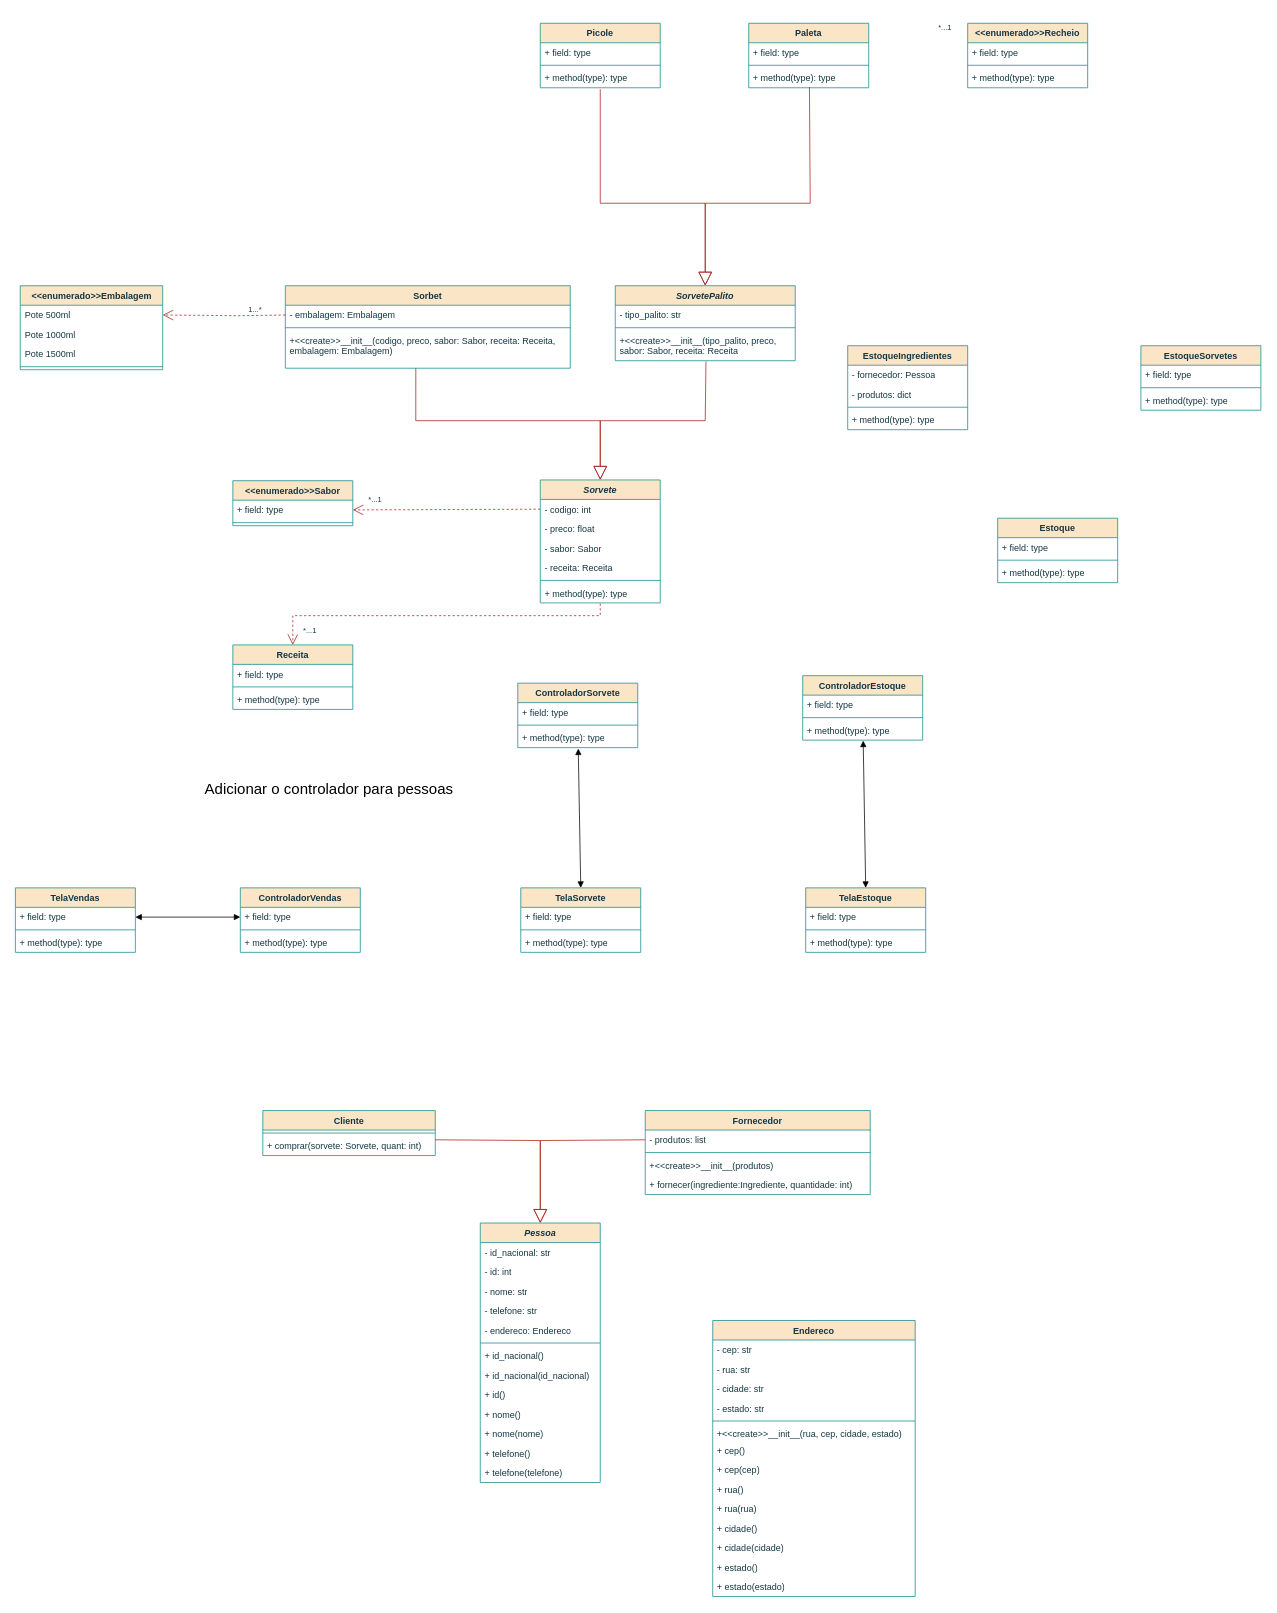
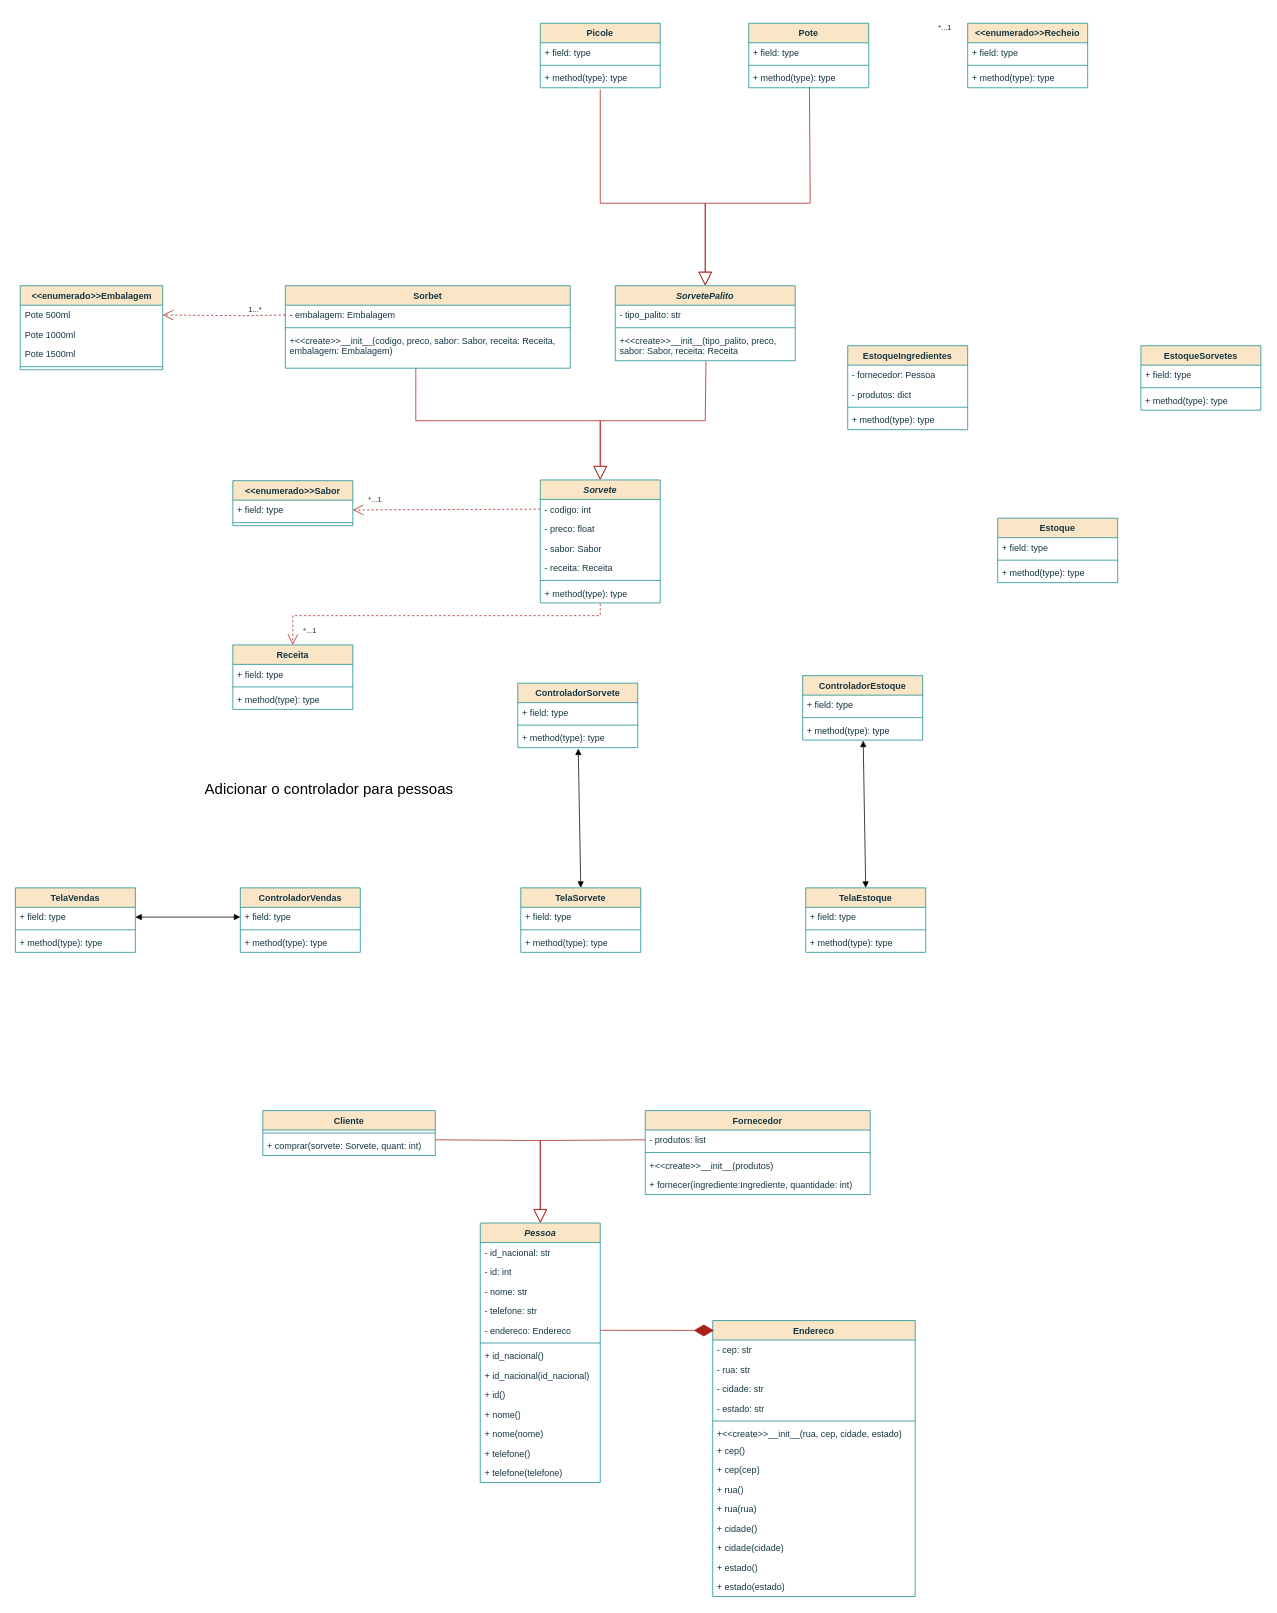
node "Paleta": label "Paleta" -> "Pote"
edge "- endereco: Endereco" -> "Endereco": added
